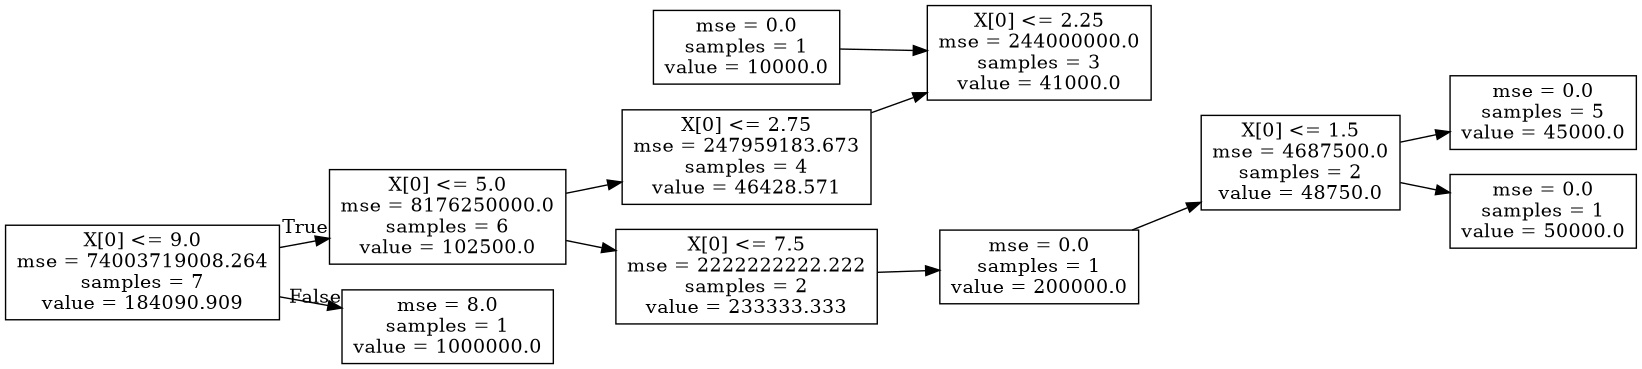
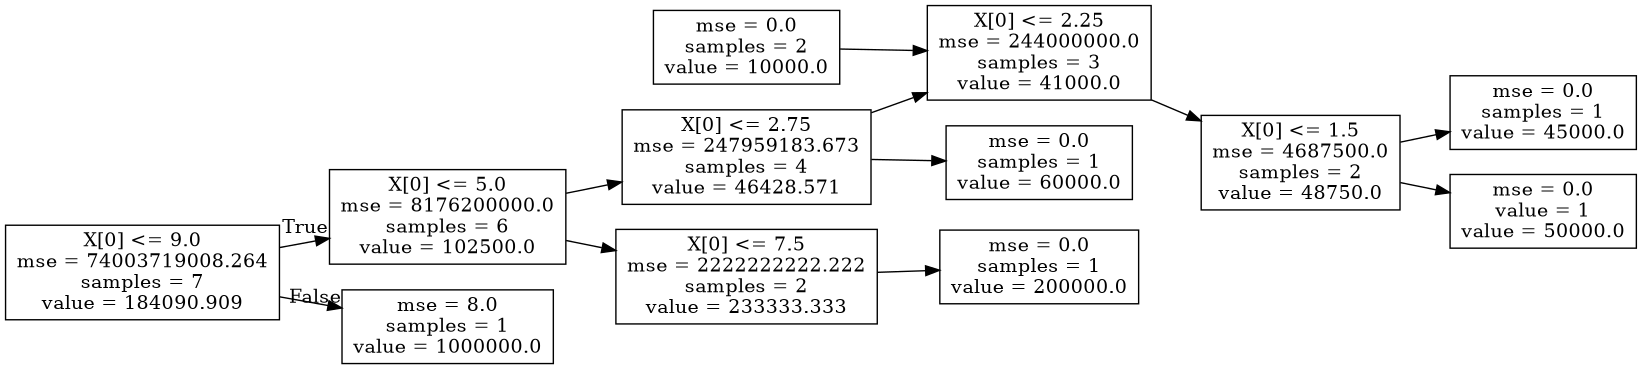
node "mse = 0.0 samples = 1 value = 10000.0": label "mse = 0.0 samples = 1 value = 10000.0" -> "mse = 0.0 samples = 2 value = 10000.0"
node "mse = 0.0 samples = 5 value = 45000.0": label "mse = 0.0 samples = 5 value = 45000.0" -> "mse = 0.0 samples = 1 value = 45000.0"
node "mse = 0.0 samples = 1 value = 60000.0": added
node "mse = 0.0 samples = 1 value = 50000.0": label "mse = 0.0 samples = 1 value = 50000.0" -> "mse = 0.0 value = 1 value = 50000.0"
node "X[0] <= 5.0 mse = 8176250000.0 samples = 6 value = 102500.0": label "X[0] <= 5.0 mse = 8176250000.0 samples = 6 value = 102500.0" -> "X[0] <= 5.0 mse = 8176200000.0 samples = 6 value = 102500.0"
edge "mse = 0.0 samples = 1 value = 200000.0" -> "X[0] <= 1.5 mse = 4687500.0 samples = 2 value = 48750.0": now "X[0] <= 2.25 mse = 244000000.0 samples = 3 value = 41000.0" -> "X[0] <= 1.5 mse = 4687500.0 samples = 2 value = 48750.0"
